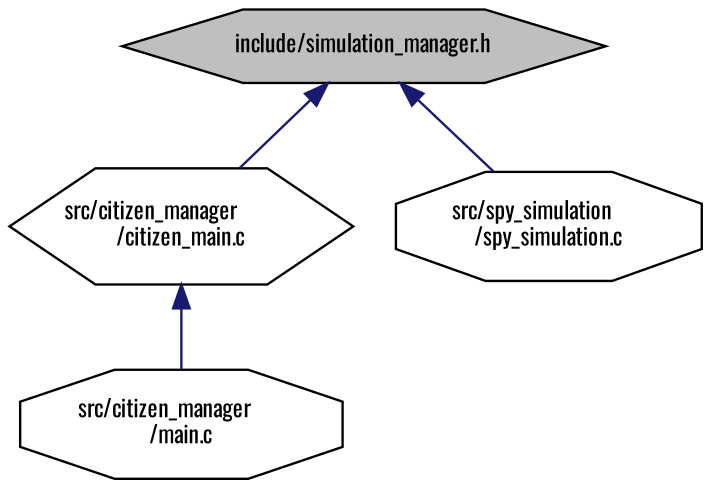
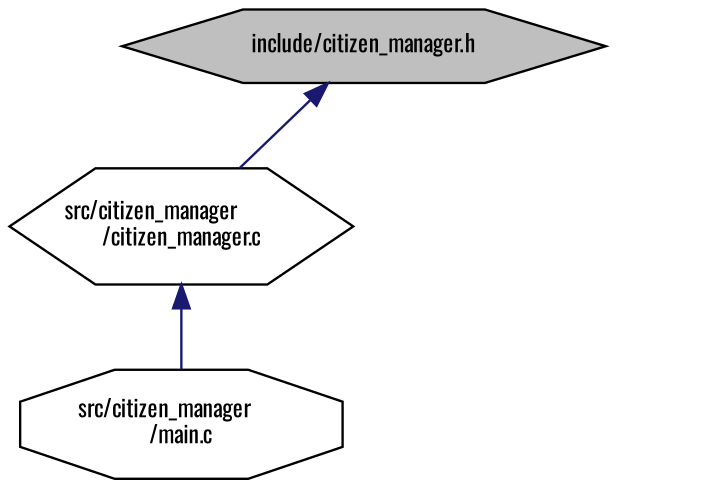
node "include/simulation_manager.h": label "include/simulation_manager.h" -> "include/citizen_manager.h"
node "src/citizen_manager /citizen_main.c": label "src/citizen_manager /citizen_main.c" -> "src/citizen_manager /citizen_manager.c"
node "src/spy_simulation /spy_simulation.c": removed
